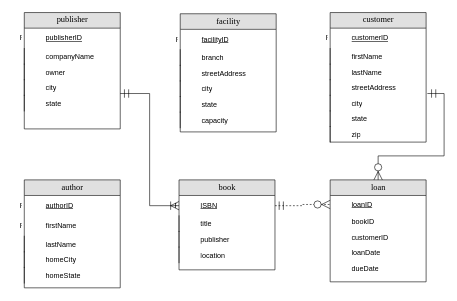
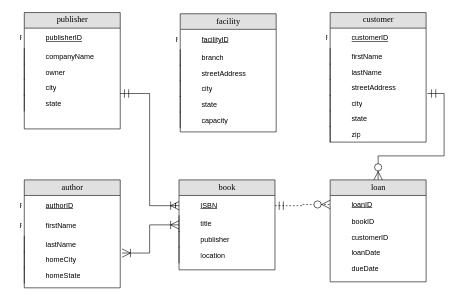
edge "book" -- "homeCity": added
